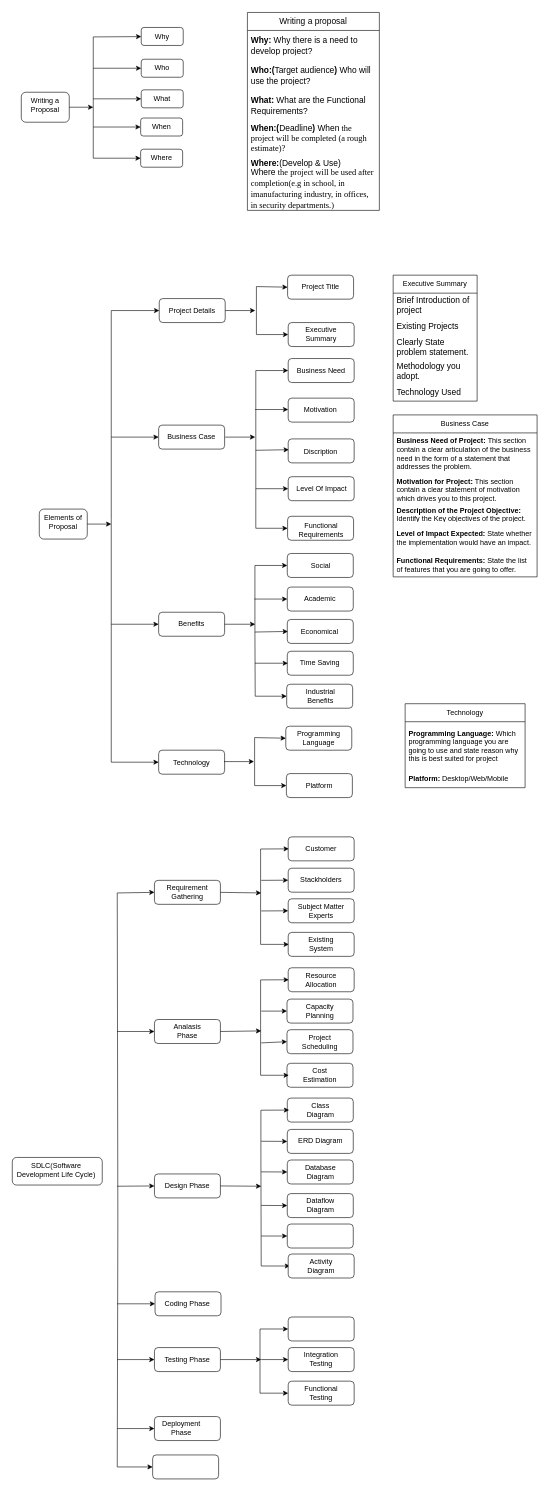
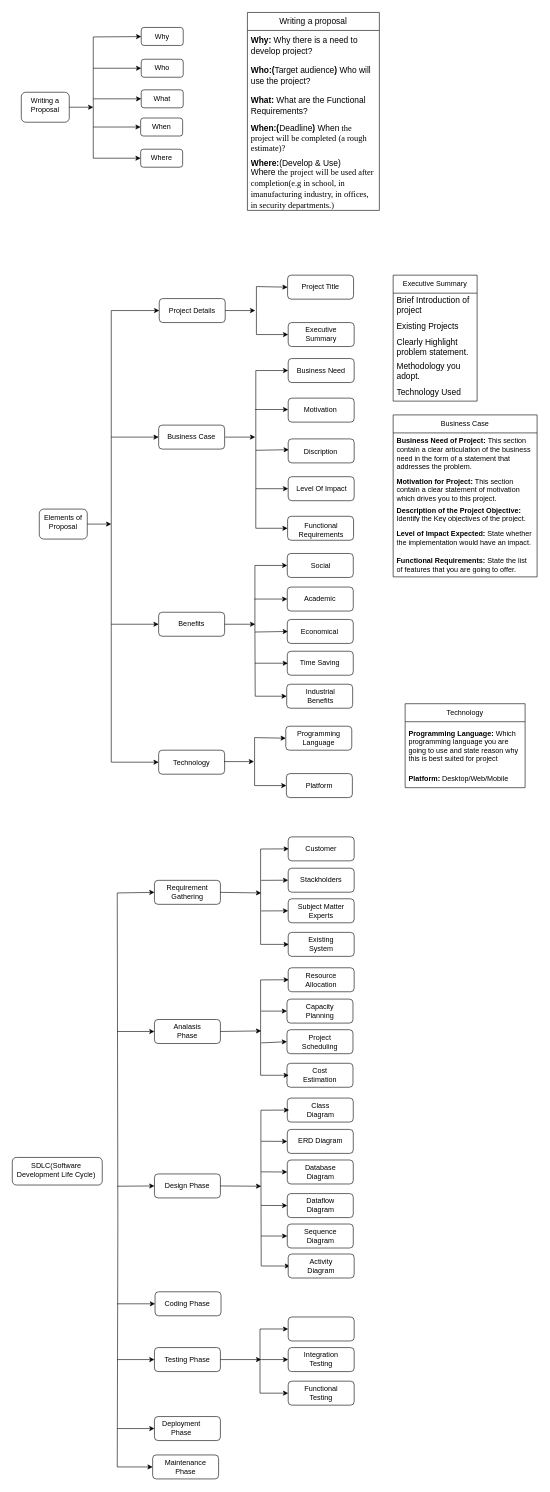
node "Clearly State problem statement.": label "Clearly State problem statement." -> "Clearly Highlight problem statement."
node "Sequence Diagram": added
node "Maintenance Phase": added
